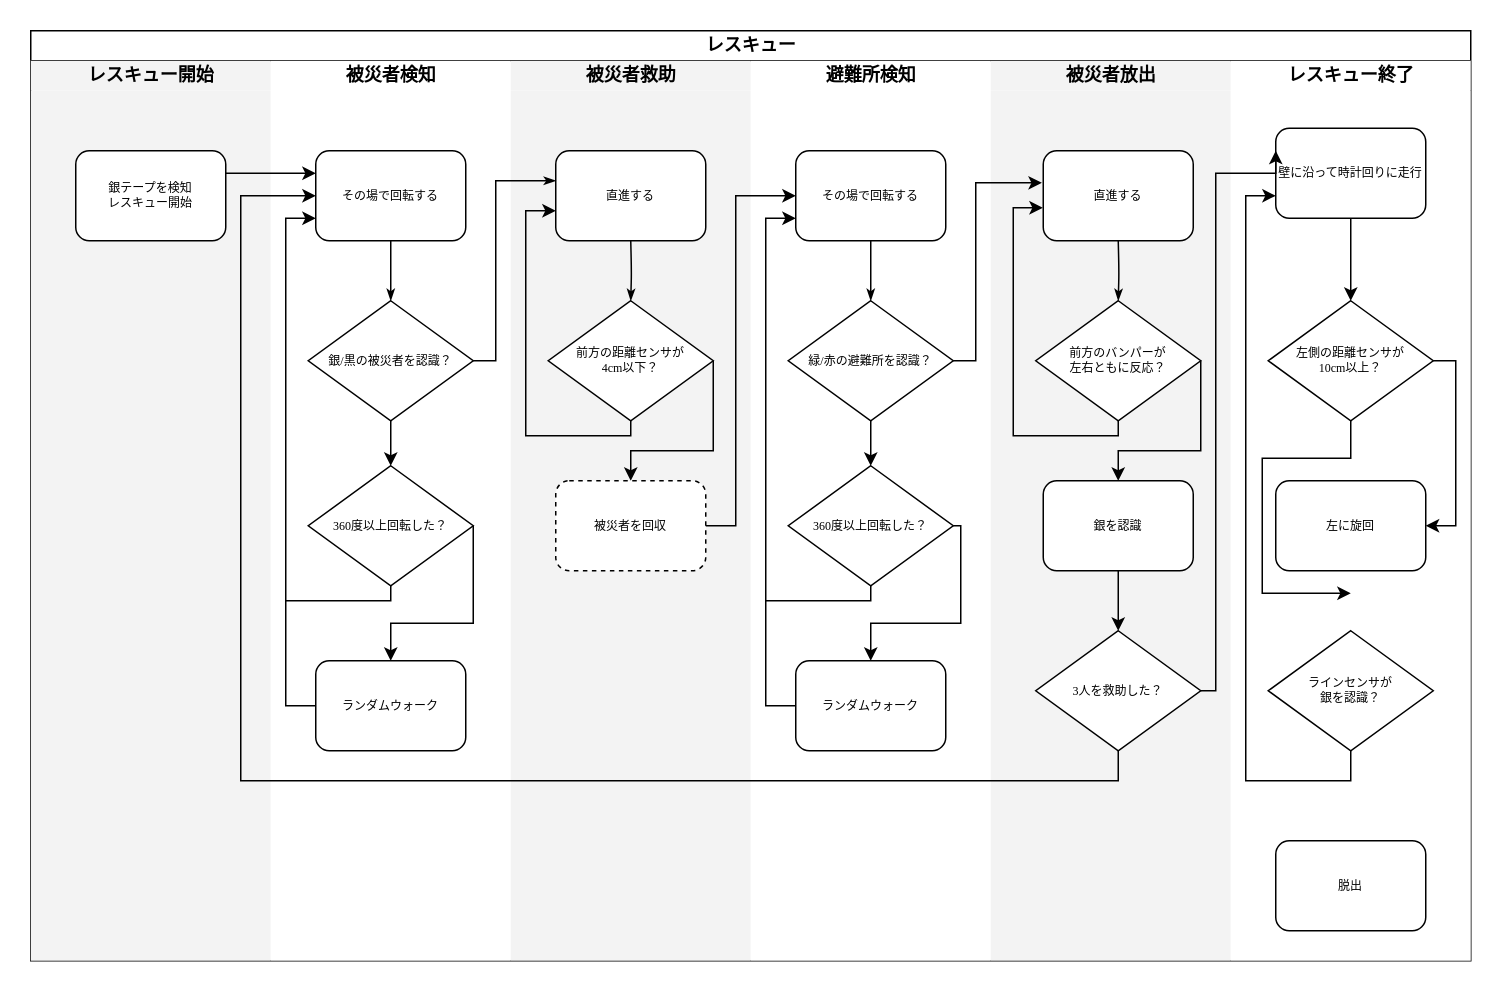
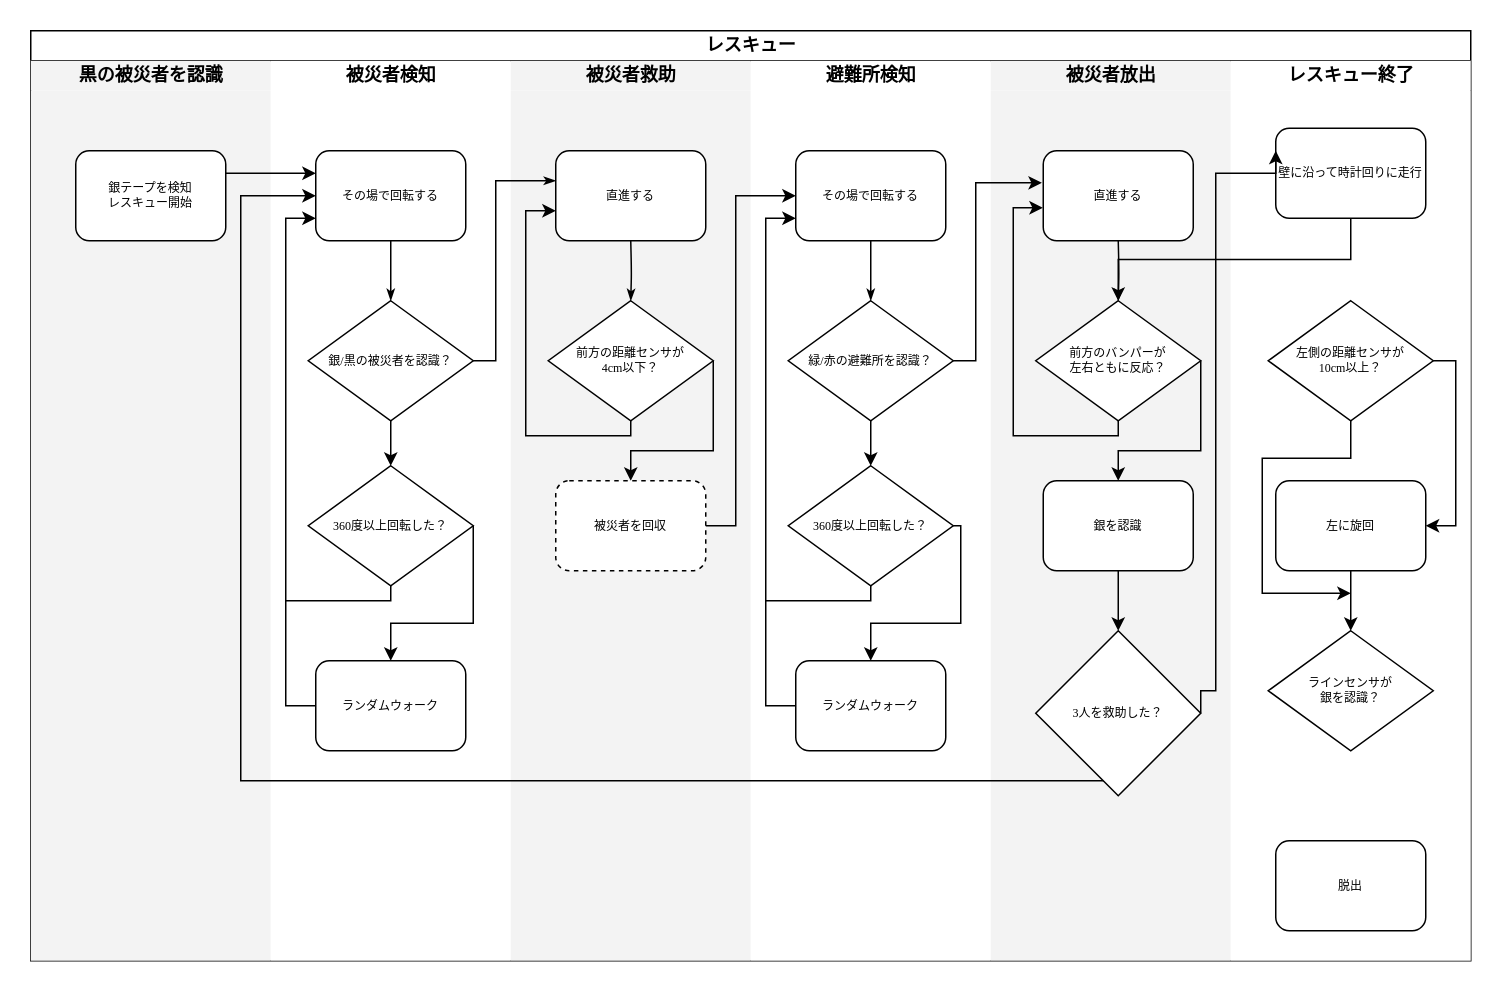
node "レスキュー開始": label "レスキュー開始" -> "黒の被災者を認識"
edge "壁に沿って時計回りに走行" -> "左側の距離センサが 10cm以上？": now "壁に沿って時計回りに走行" -> "前方のバンパーが 左右ともに反応？"
edge "ラインセンサが 銀を認識？" -> "壁に沿って時計回りに走行": removed
edge "左に旋回" -> "ラインセンサが 銀を認識？": added
node "3人を救助した？": size 165x120 -> 165x165
